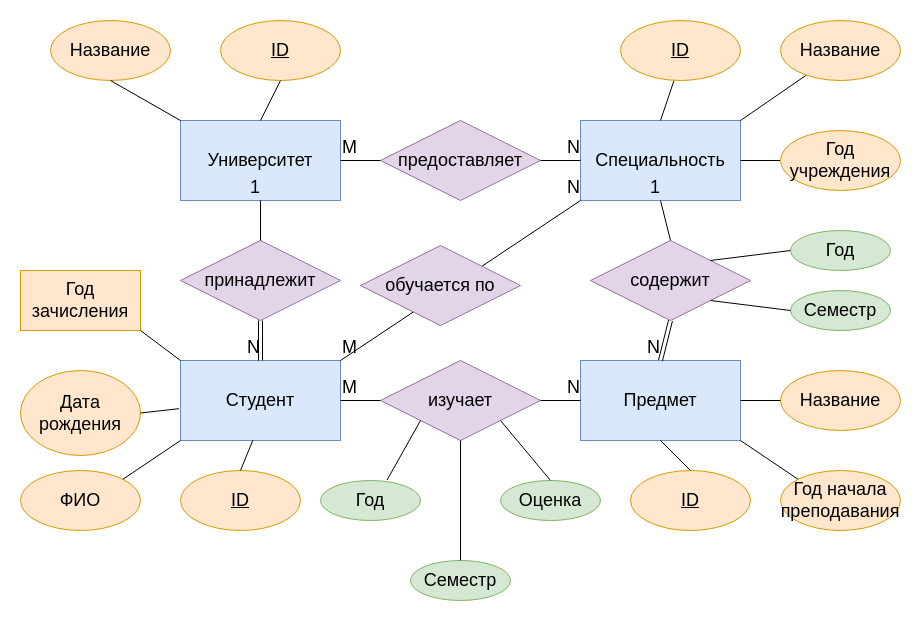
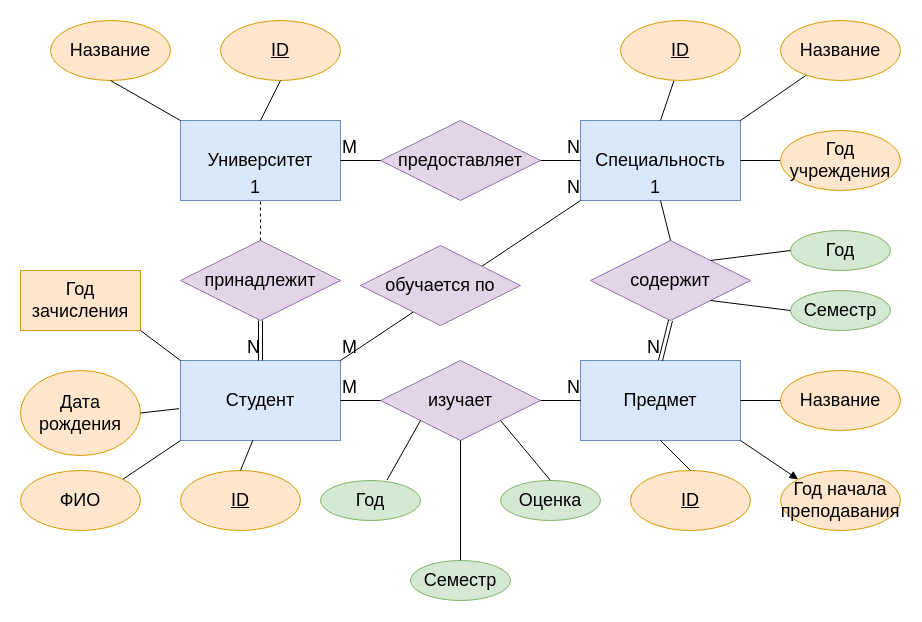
edge "Университет" -- "принадлежит": style solid -> dashed
edge "Предмет" -- "Год начала преподавания": arrowhead none -> block
